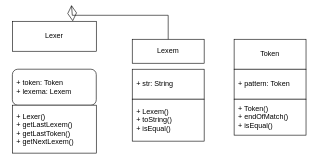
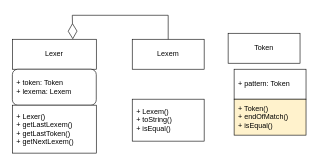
node "Lexer": moved (54, 36) -> (54, 54)
node "Lexem": size 72x24 -> 72x30
node "Token": moved (270, 54) -> (264, 48)
node "+ str: String": removed
node "+ Token() + endOfMatch() + isEqual()": fillcolor #ffffff -> #fff2cc
